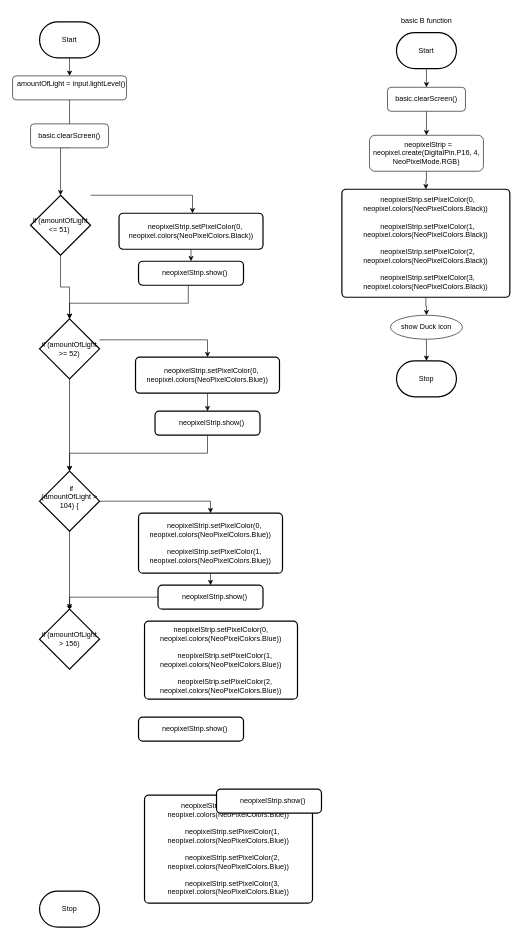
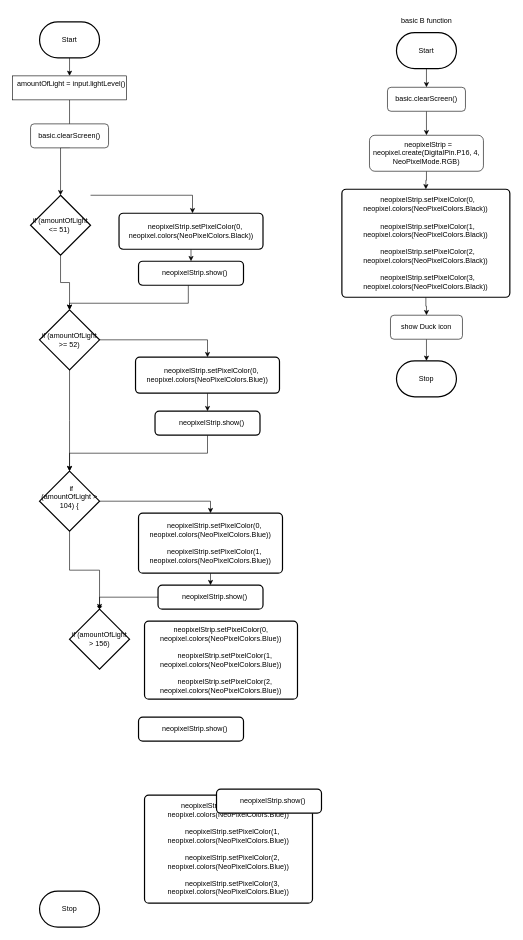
node "amountOfLight = input.lightLevel()": shape rounded rectangle -> rectangle
node "show Duck icon": shape ellipse -> rounded rectangle
node "if (amountOfLight >= 52)": moved (69, 349) -> (69, 340)
node "if (amountOfLight > 156)": moved (69, 639) -> (99, 639)
